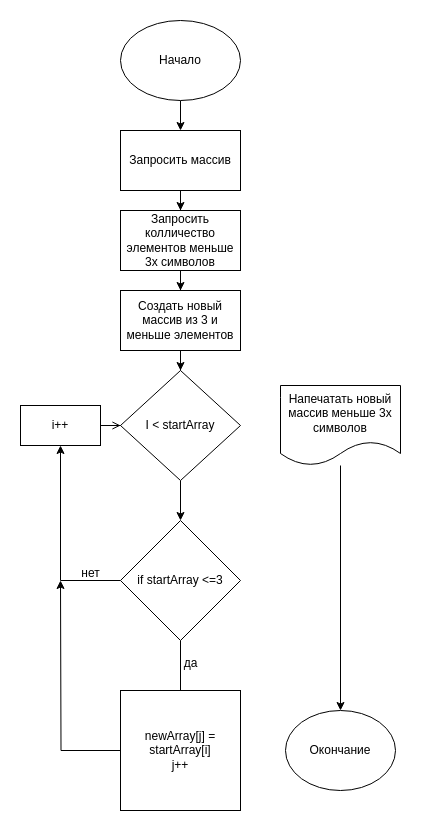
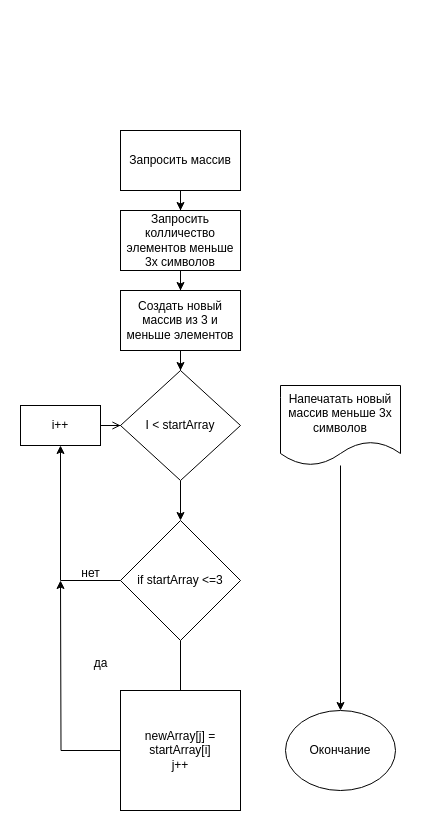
node "Начало": removed
edge "Начало" -> "Запросить массив": removed
node "да": moved (191, 664) -> (101, 664)
